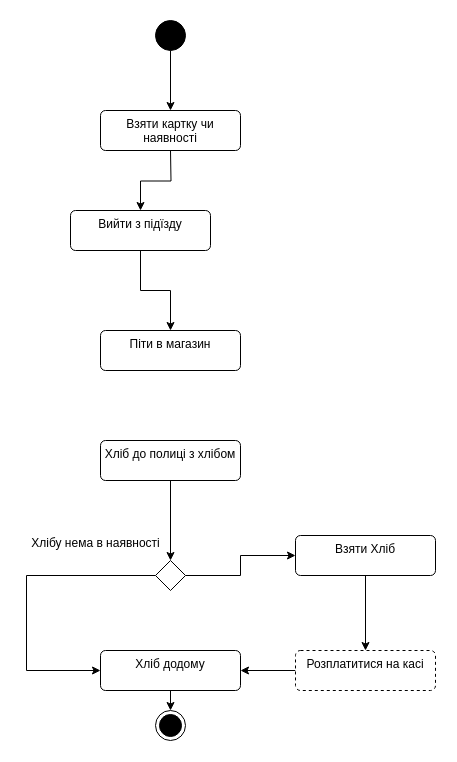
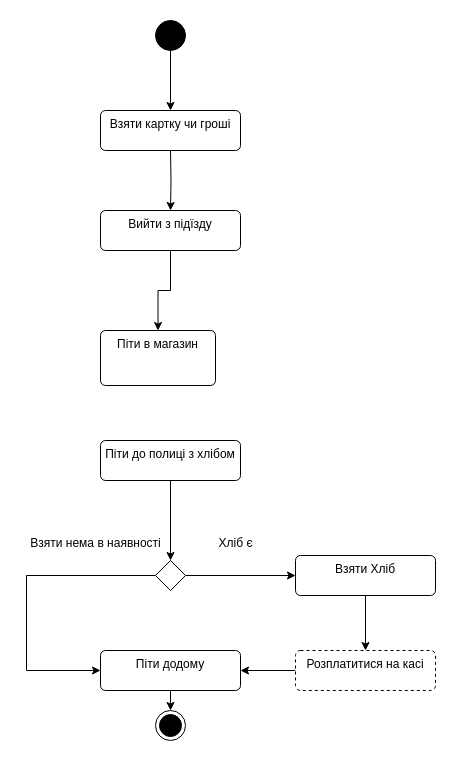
node "Взяти картку чи наявності": label "Взяти картку чи наявності" -> "Взяти картку чи гроші"
node "Вийти з підїзду": moved (141, 231) -> (171, 231)
node "Піти в магазин": size 140x40 -> 115x55
node "Хліб до полиці з хлібом": label "Хліб до полиці з хлібом" -> "Піти до полиці з хлібом"
node "Хлібу нема в наявності": label "Хлібу нема в наявності" -> "Взяти нема в наявності"
node "Хліб є": added
node "Взяти Хліб": moved (366, 556) -> (366, 576)
node "Хліб додому": label "Хліб додому" -> "Піти додому"
